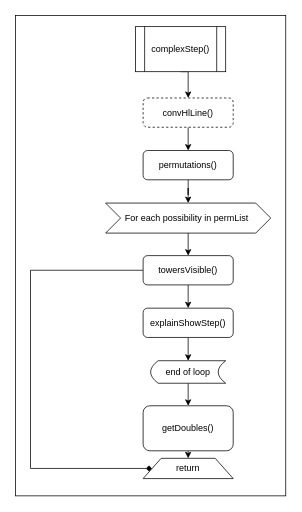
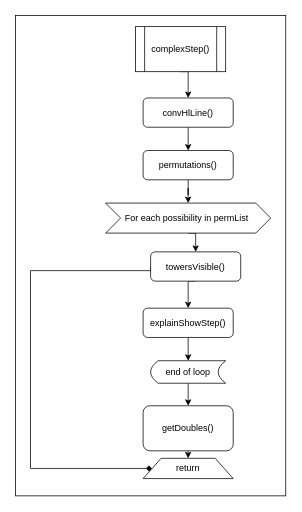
node "convHlLine()": style dashed -> solid
node "towersVisible()": moved (188, 270) -> (195, 266)
